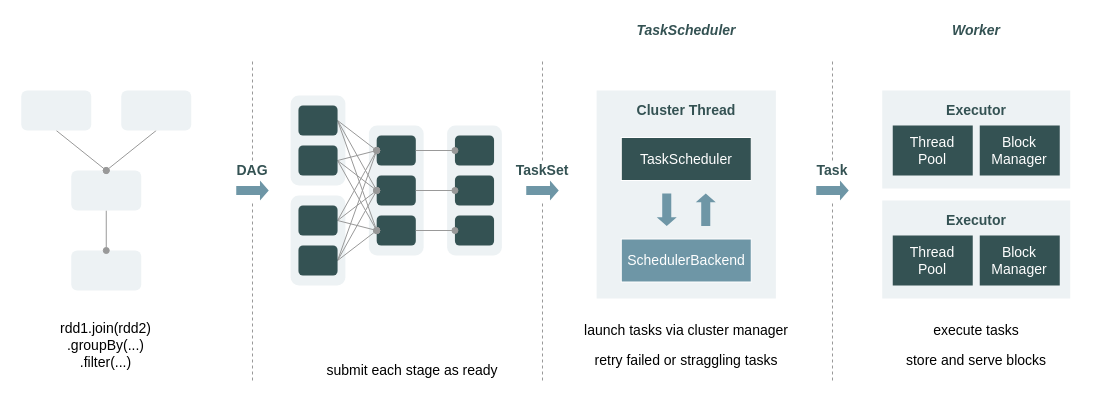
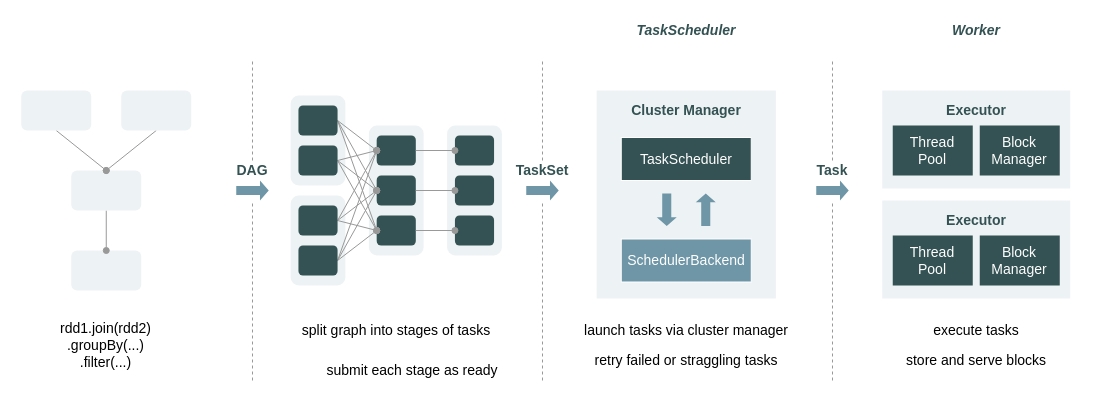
node "Cluster Thread": label "Cluster Thread" -> "Cluster Manager"
node "split graph into stages of tasks": added
